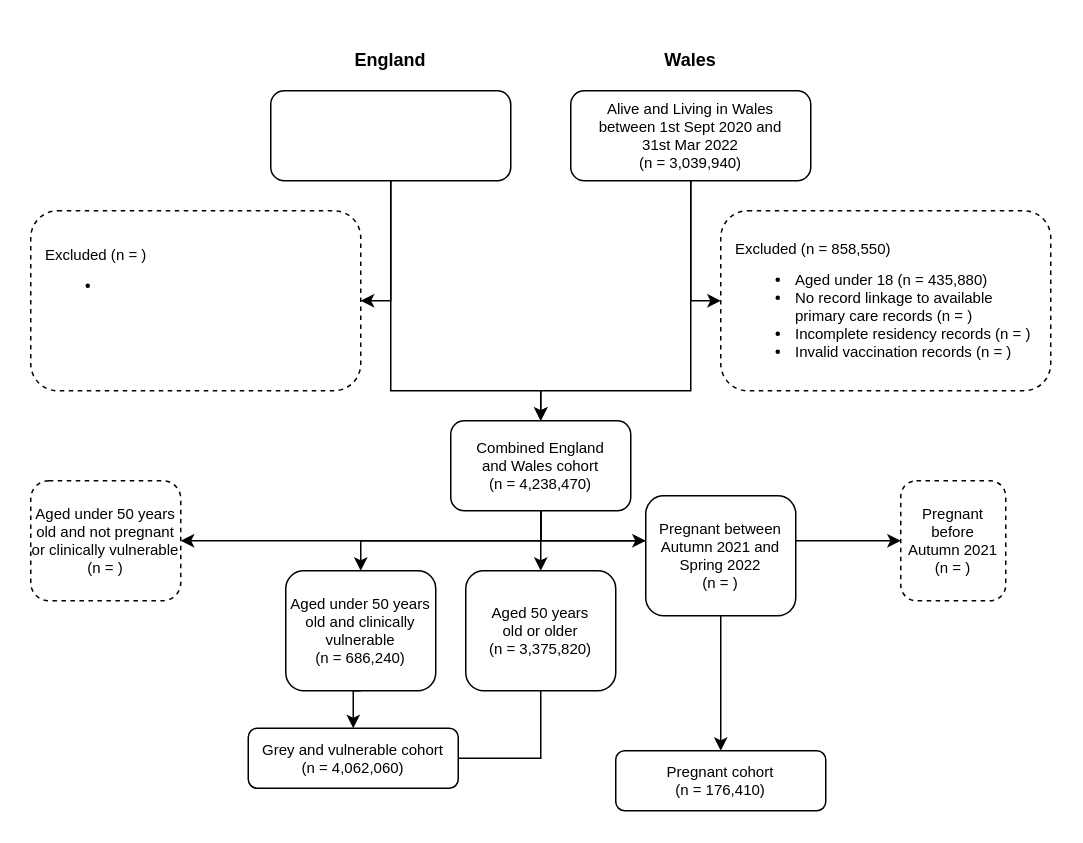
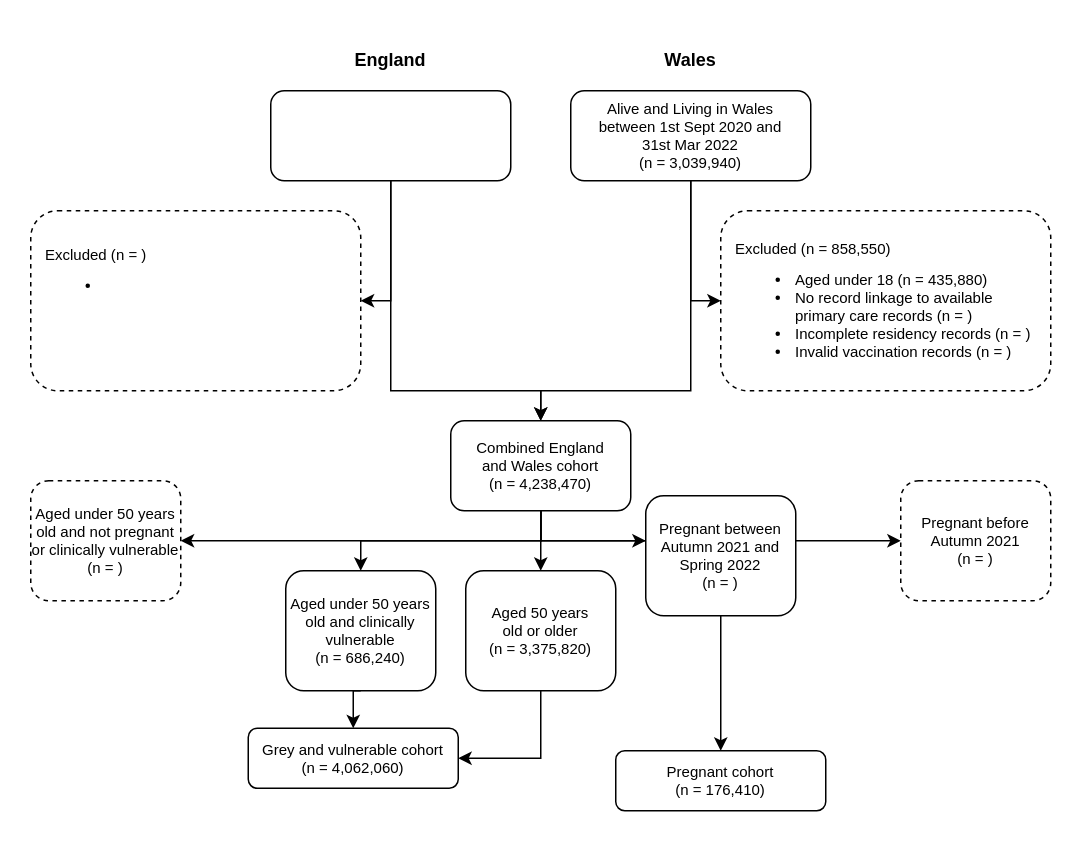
node "Pregnant before Autumn 2021(n = )": size 105x120 -> 150x120
edge "Aged 50 years old or older (n = 3,375,820)" -- "Grey and vulnerable cohort(n = 4,062,060)": arrowhead none -> classic
